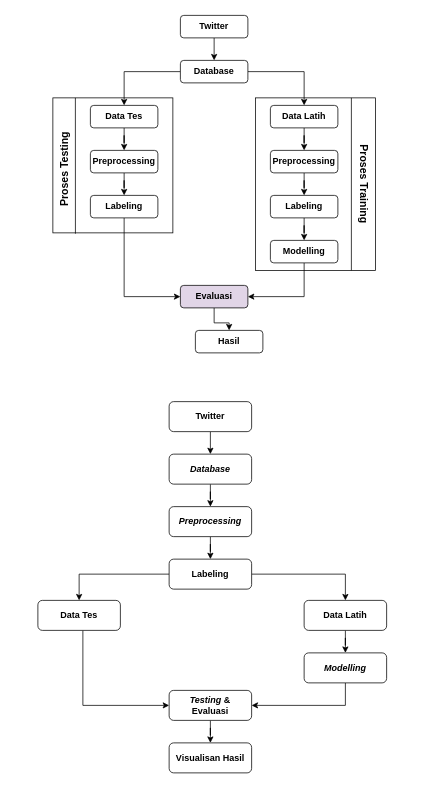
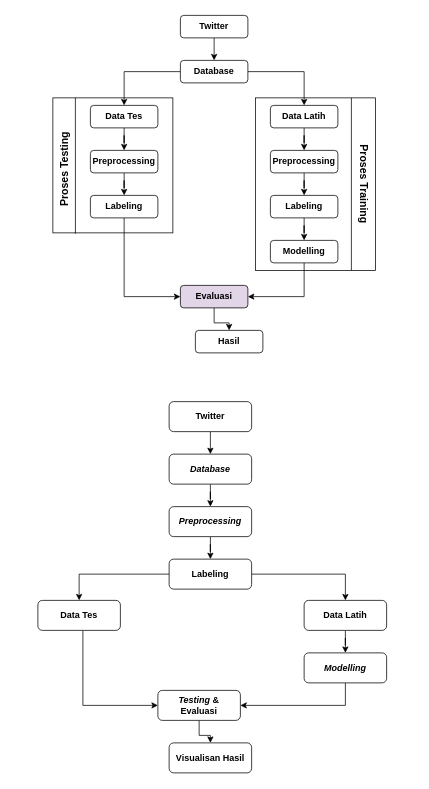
node "Testing & Evaluasi": moved (210, 705) -> (199, 705)
